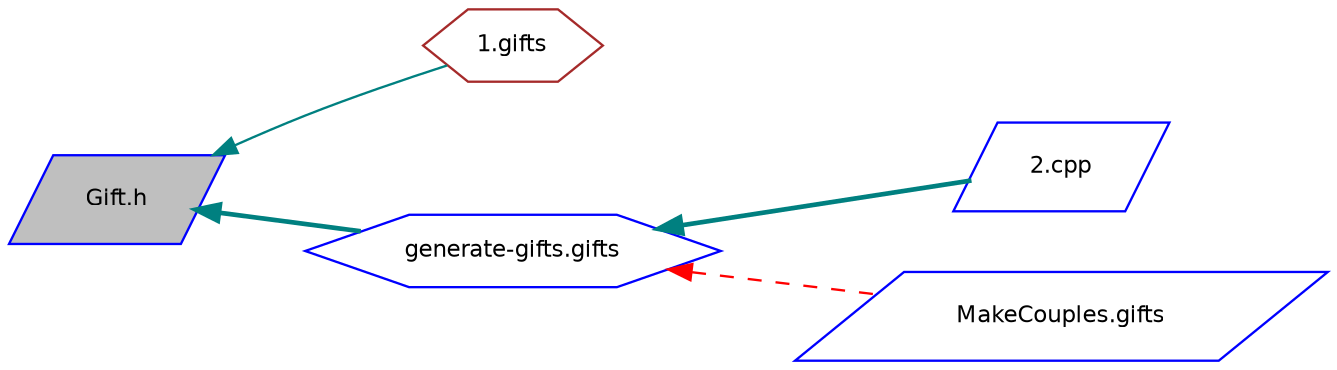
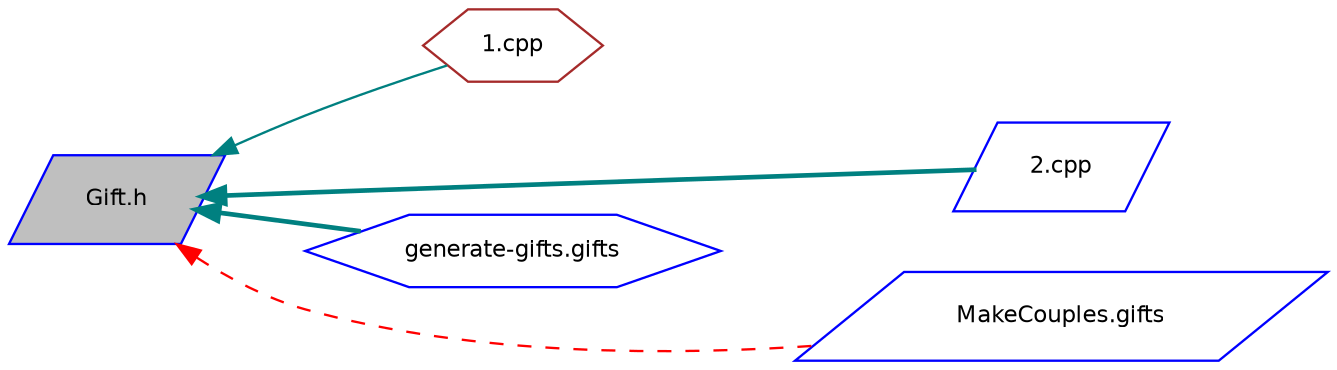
node "1.gifts": label "1.gifts" -> "1.cpp"
edge "2.cpp" -> "generate-gifts.gifts": now "2.cpp" -> "Gift.h"
edge "MakeCouples.gifts" -> "generate-gifts.gifts": now "MakeCouples.gifts" -> "Gift.h"
